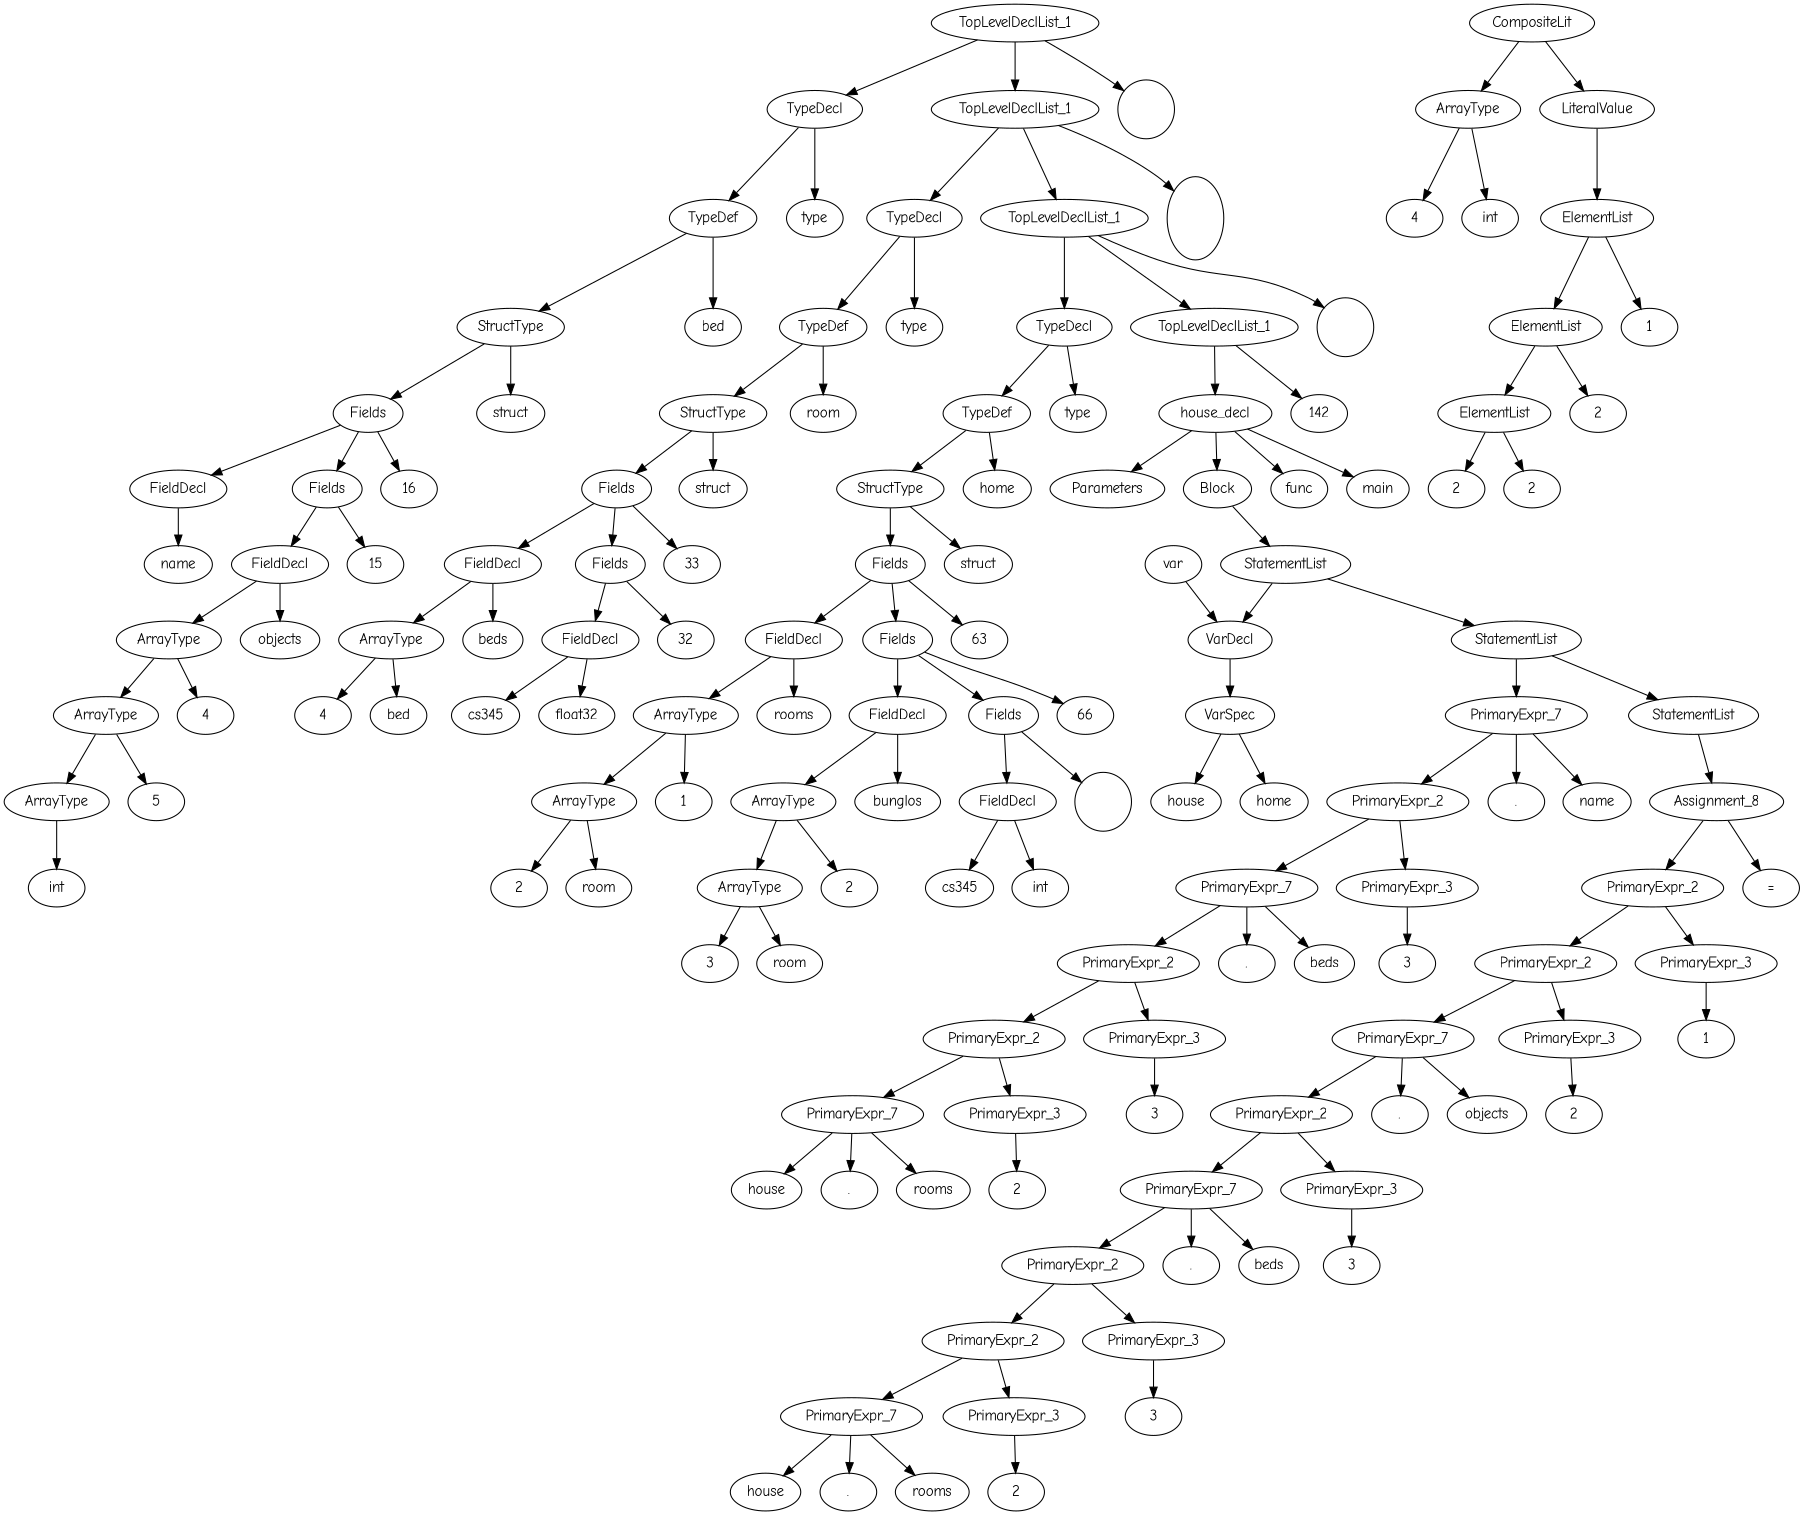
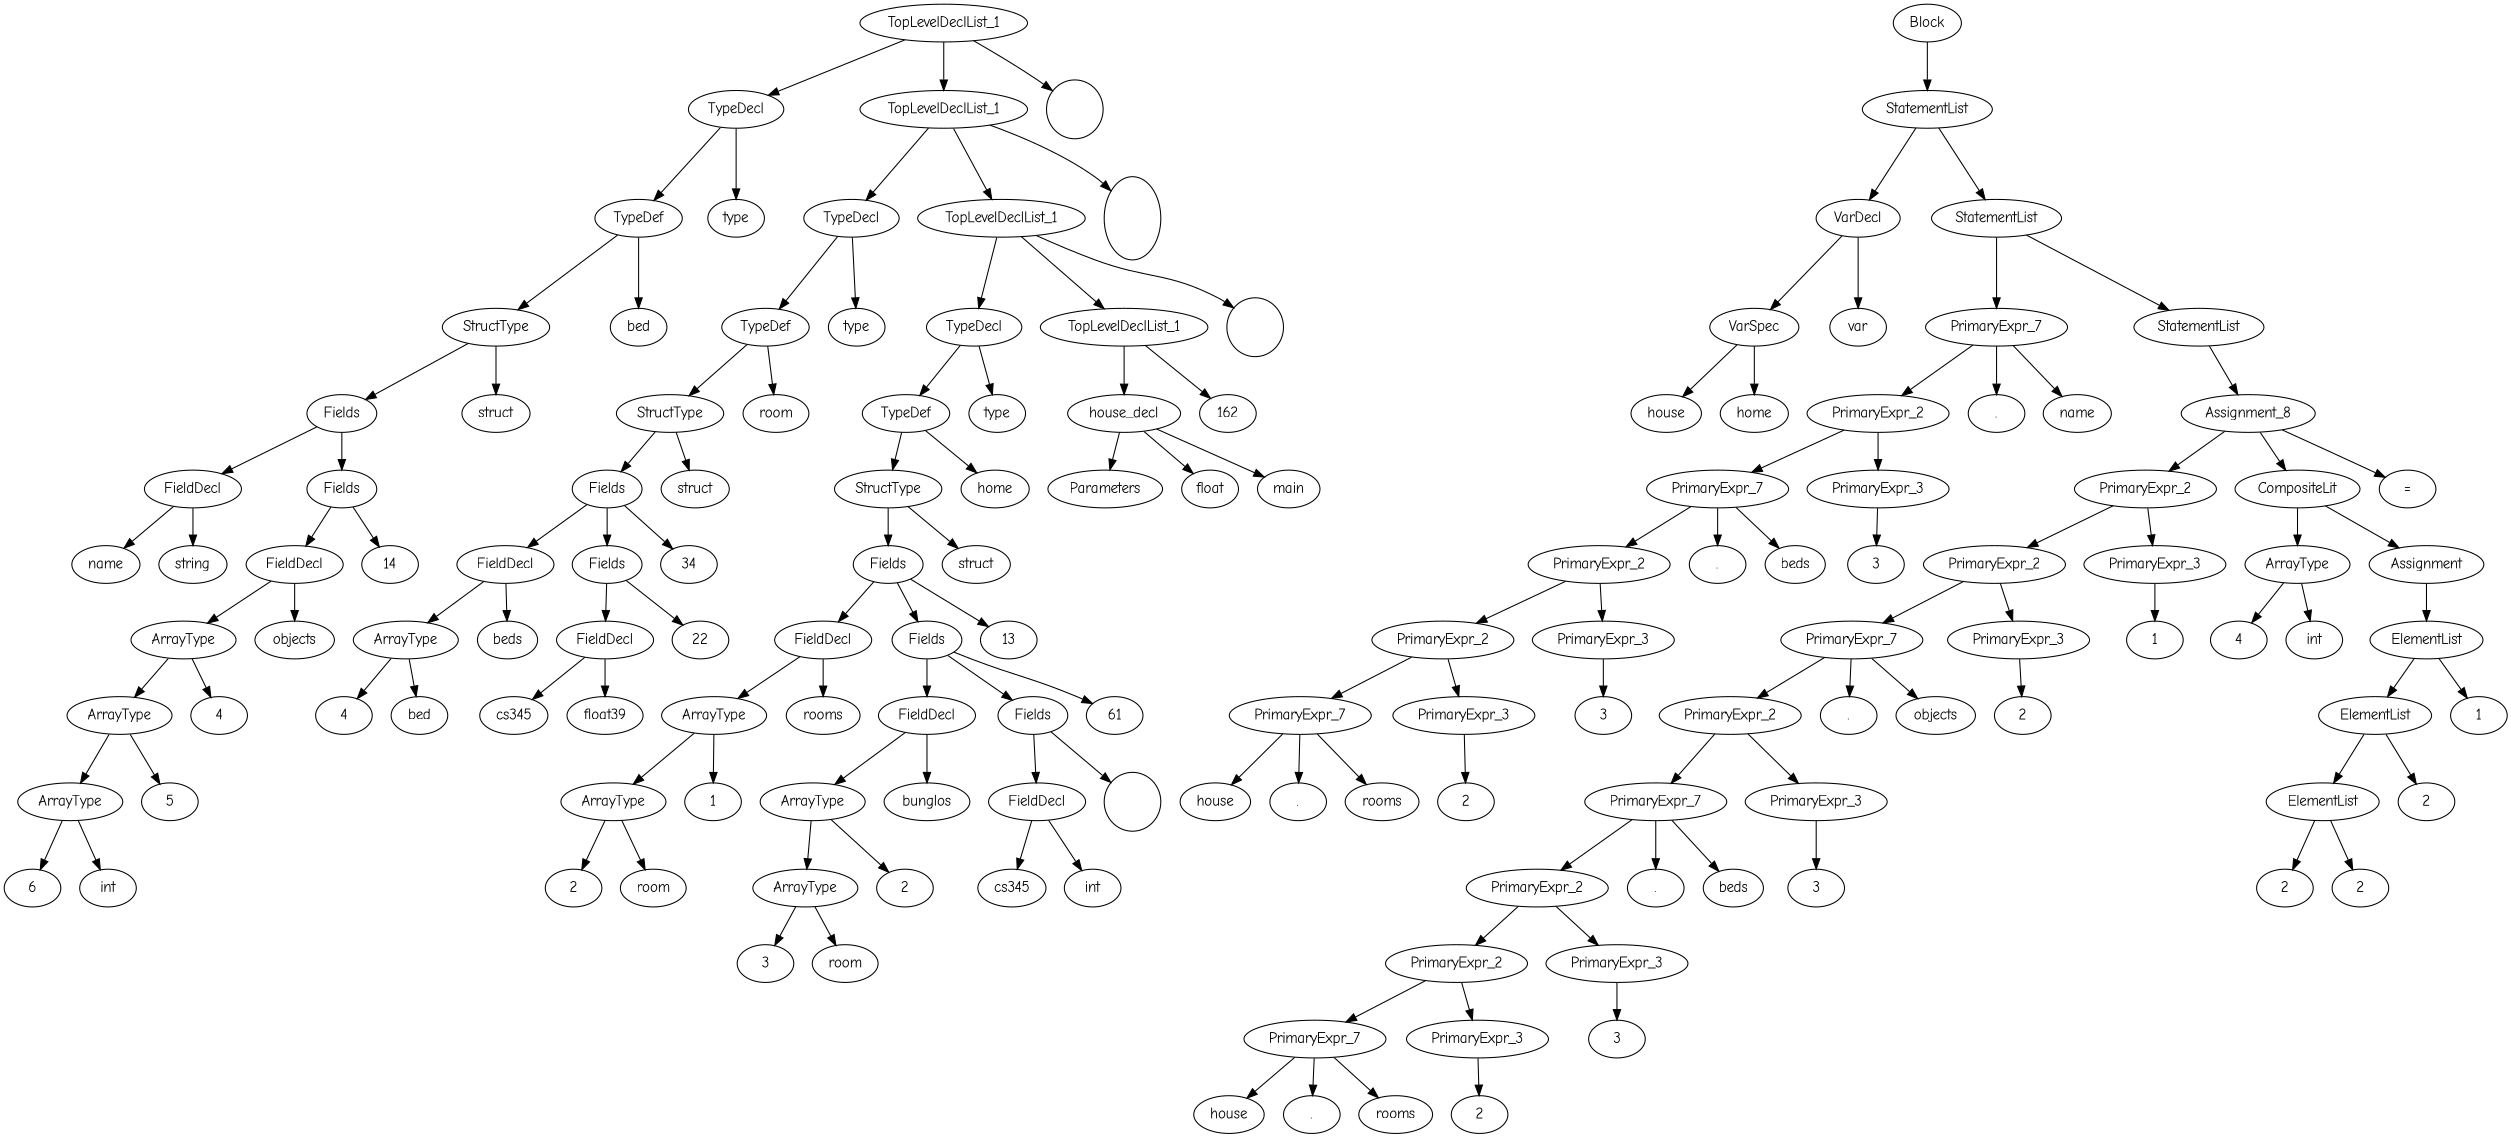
node "LiteralValue": label "LiteralValue" -> "Assignment"
node "142": label "142" -> "162"
edge "house_decl" -> "Block": removed
edge "Assignment_8" -> "CompositeLit": added
node "16": removed
node "func": label "func" -> "float"
node "string": added
node "15": label "15" -> "14"
node "33": label "33" -> "34"
edge "var" -> "VarDecl": reversed
node "32": label "32" -> "22"
node "63": label "63" -> "13"
node "float32": label "float32" -> "float39"
node "66": label "66" -> "61"
node "6": added
